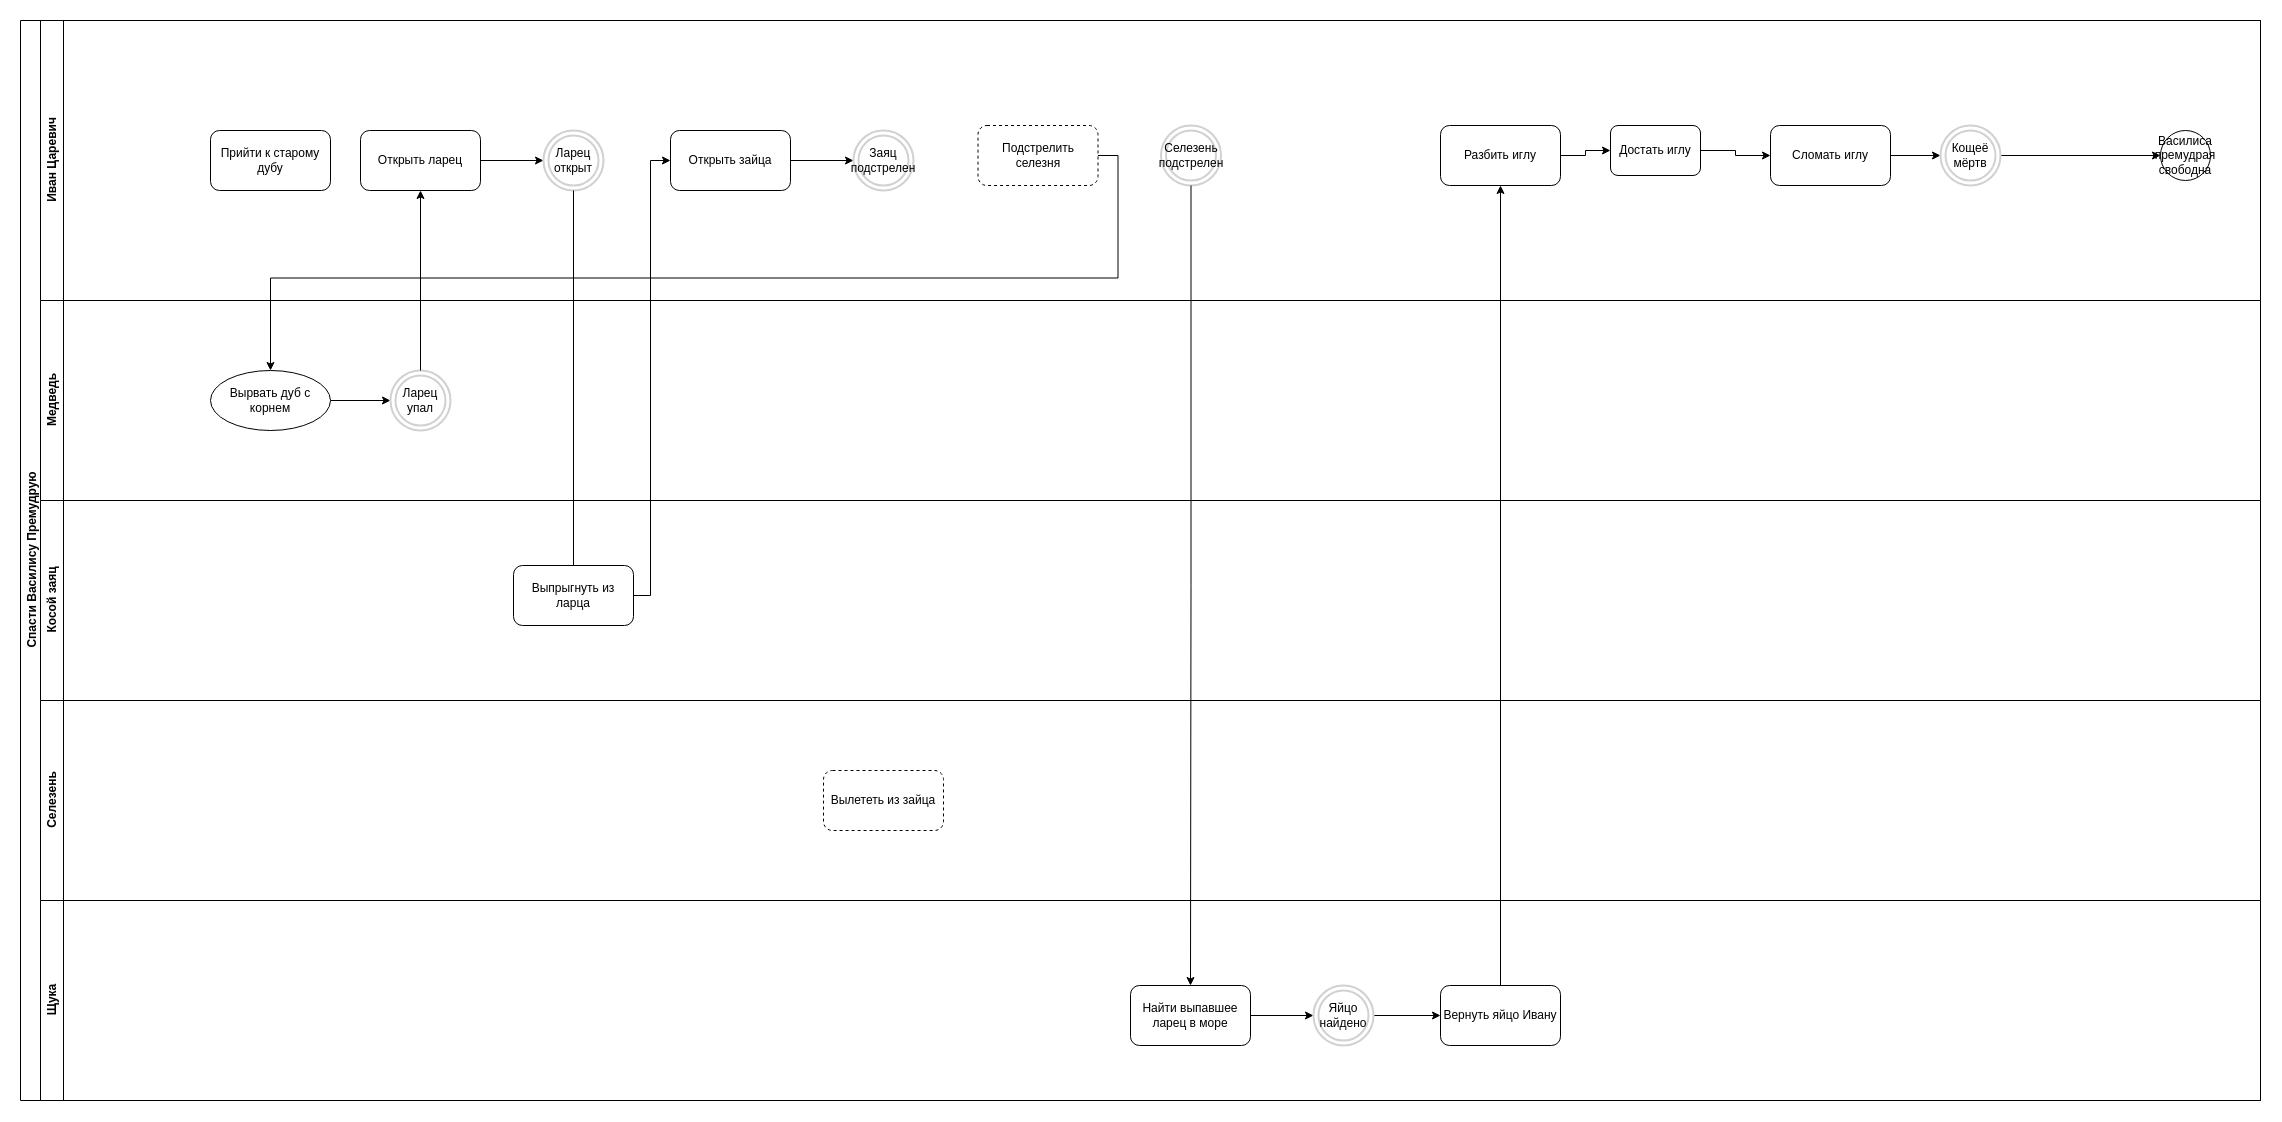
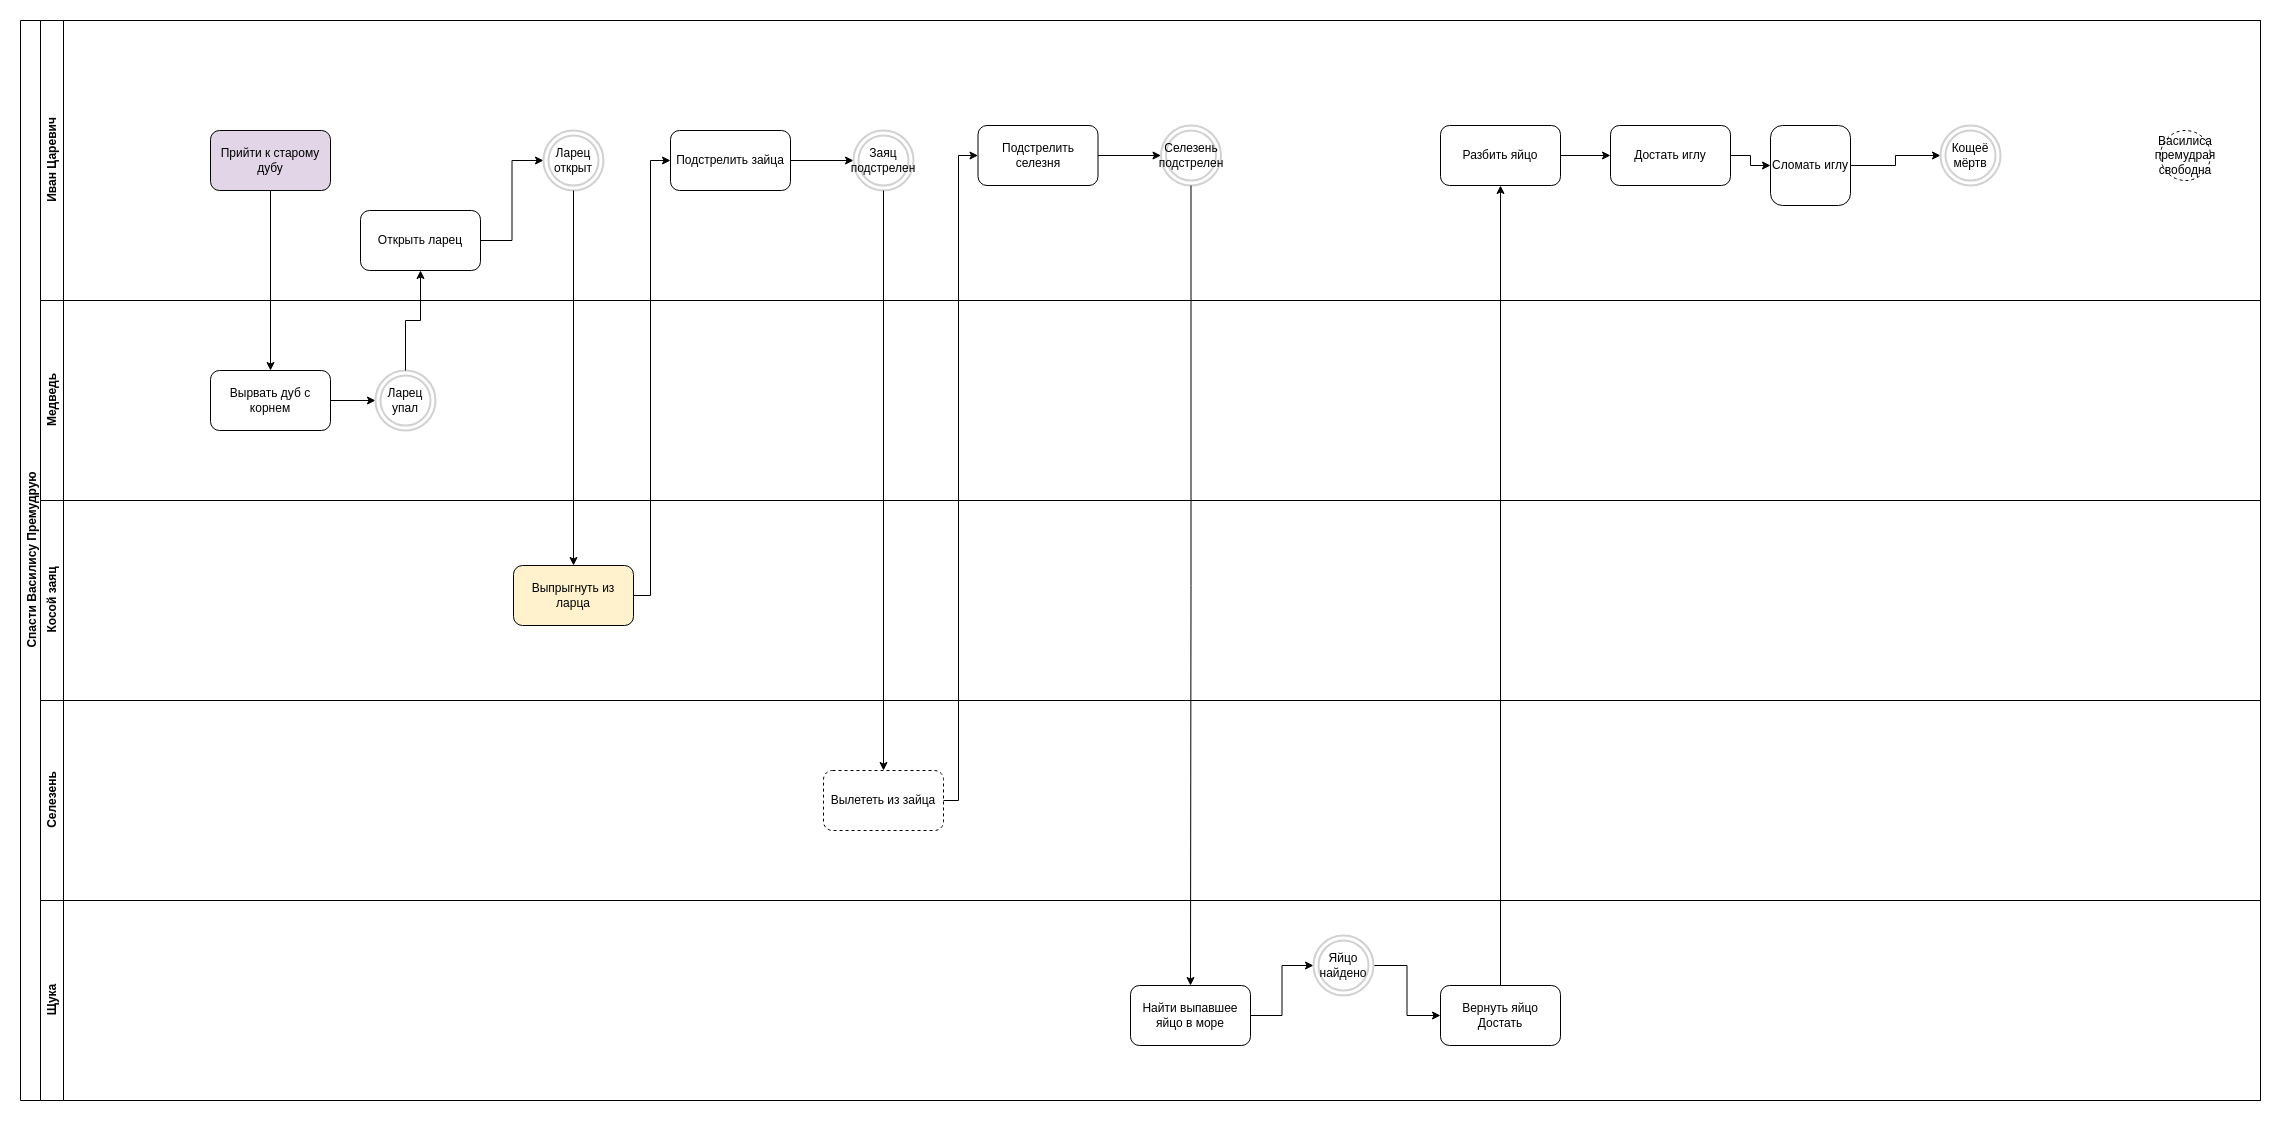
node "Достать иглу": size 90x50 -> 120x60
node "Подстрелить селезня": style dashed -> solid
node "Разбить иглу": label "Разбить иглу" -> "Разбить яйцо"
node "Сломать иглу": size 120x60 -> 80x80
edge "Кощеё мёртв" -> "Василиса премудрая свободна": removed
node "Василиса премудрая свободна": style solid -> dashed
node "Прийти к старому дубу": fillcolor #ffffff -> #e1d5e7
node "Открыть ларец": moved (421, 161) -> (421, 241)
node "Открыть зайца": label "Открыть зайца" -> "Подстрелить зайца"
edge "Прийти к старому дубу" -> "Вырвать дуб с корнем": added
edge "Подстрелить селезня" -> "Вырвать дуб с корнем": now "Подстрелить селезня" -> "Селезень подстрелен"
node "Вырвать дуб с корнем": shape ellipse -> rounded rectangle
node "Ларец упал": moved (421, 401) -> (406, 401)
edge "Заяц подстрелен" -> "Вылететь из зайца": added
edge "Вылететь из зайца" -> "Подстрелить селезня": added
edge "Ларец открыт" -- "Выпрыгнуть из ларца": arrowhead none -> classic
node "Выпрыгнуть из ларца": fillcolor #ffffff -> #fff2cc
node "Найти выпавшее ларец в море": label "Найти выпавшее ларец в море" -> "Найти выпавшее яйцо в море"
node "Яйцо найдено": moved (1344, 1016) -> (1344, 966)
node "Вернуть яйцо Ивану": label "Вернуть яйцо Ивану" -> "Вернуть яйцо Достать"
